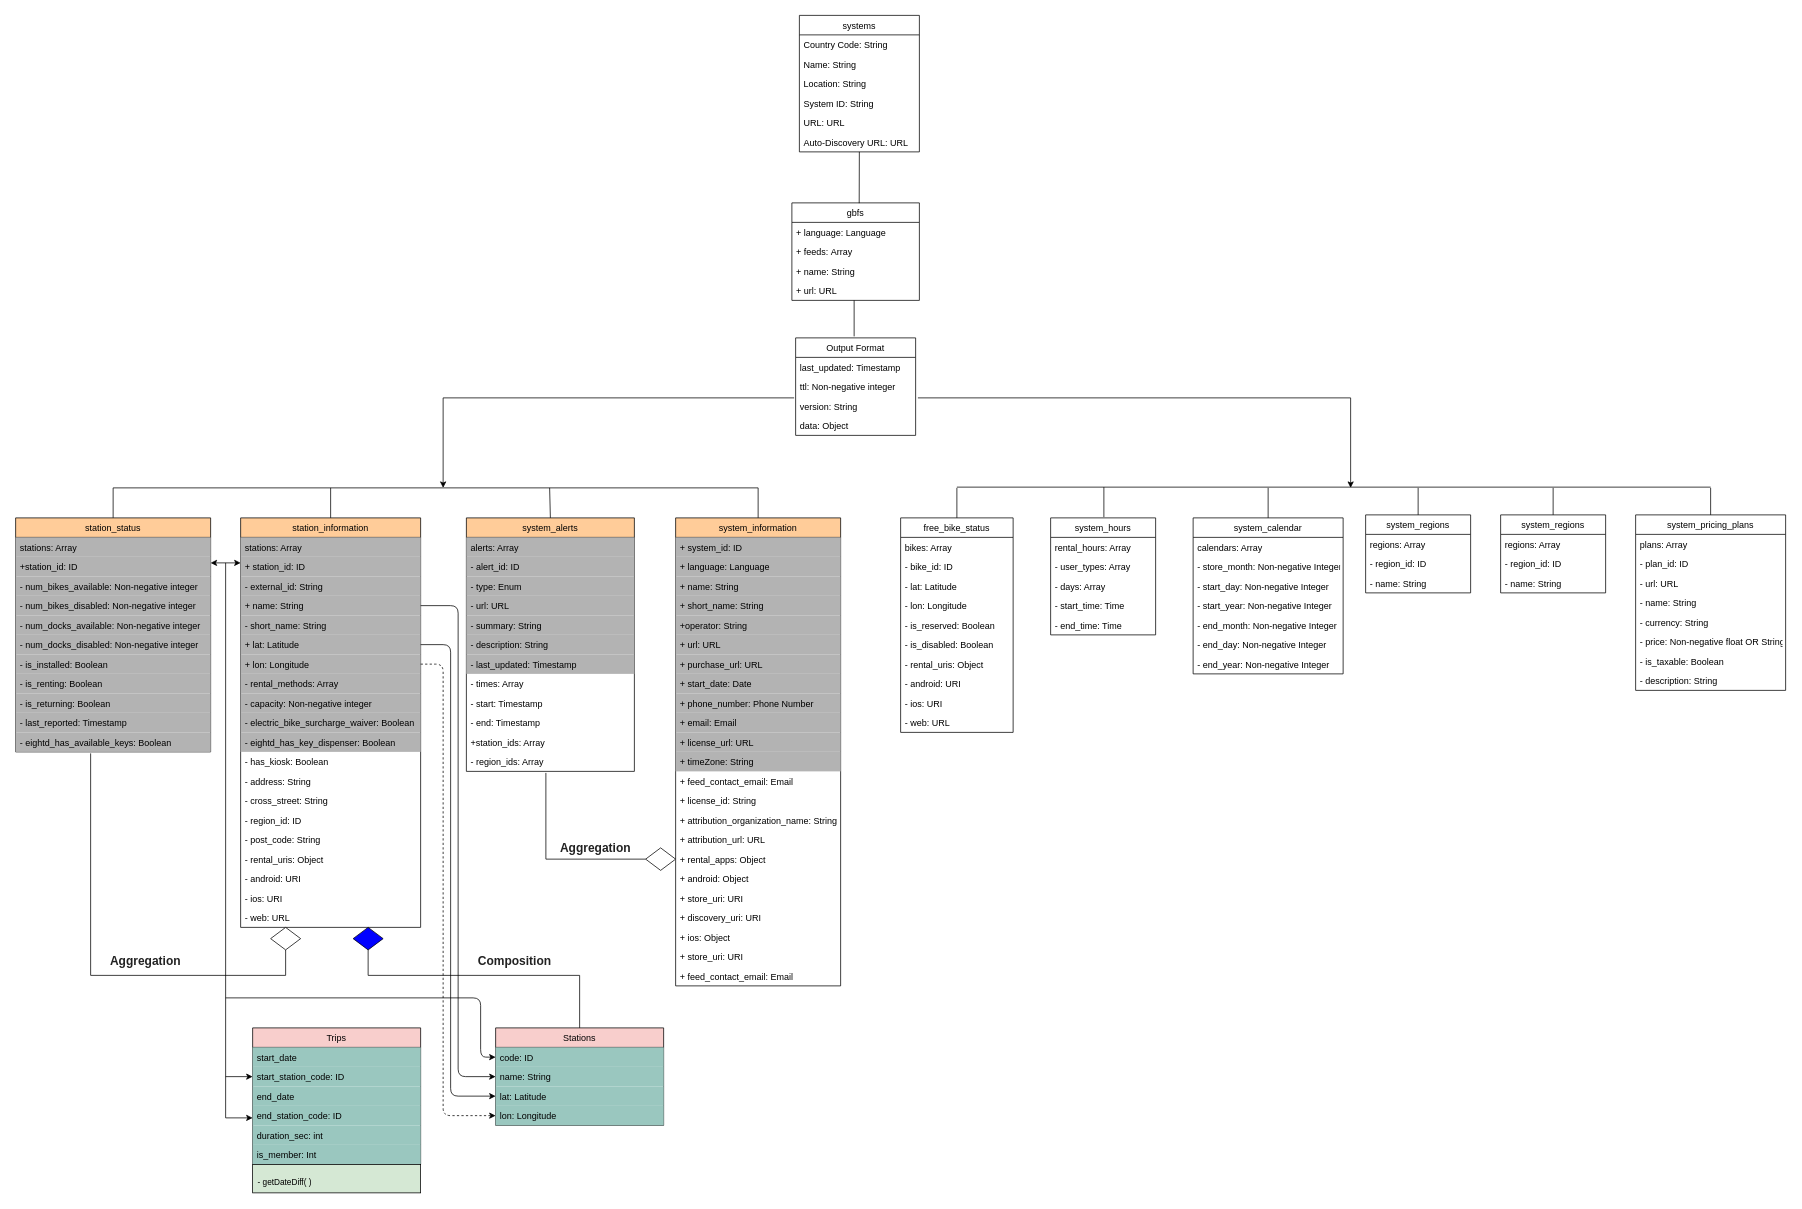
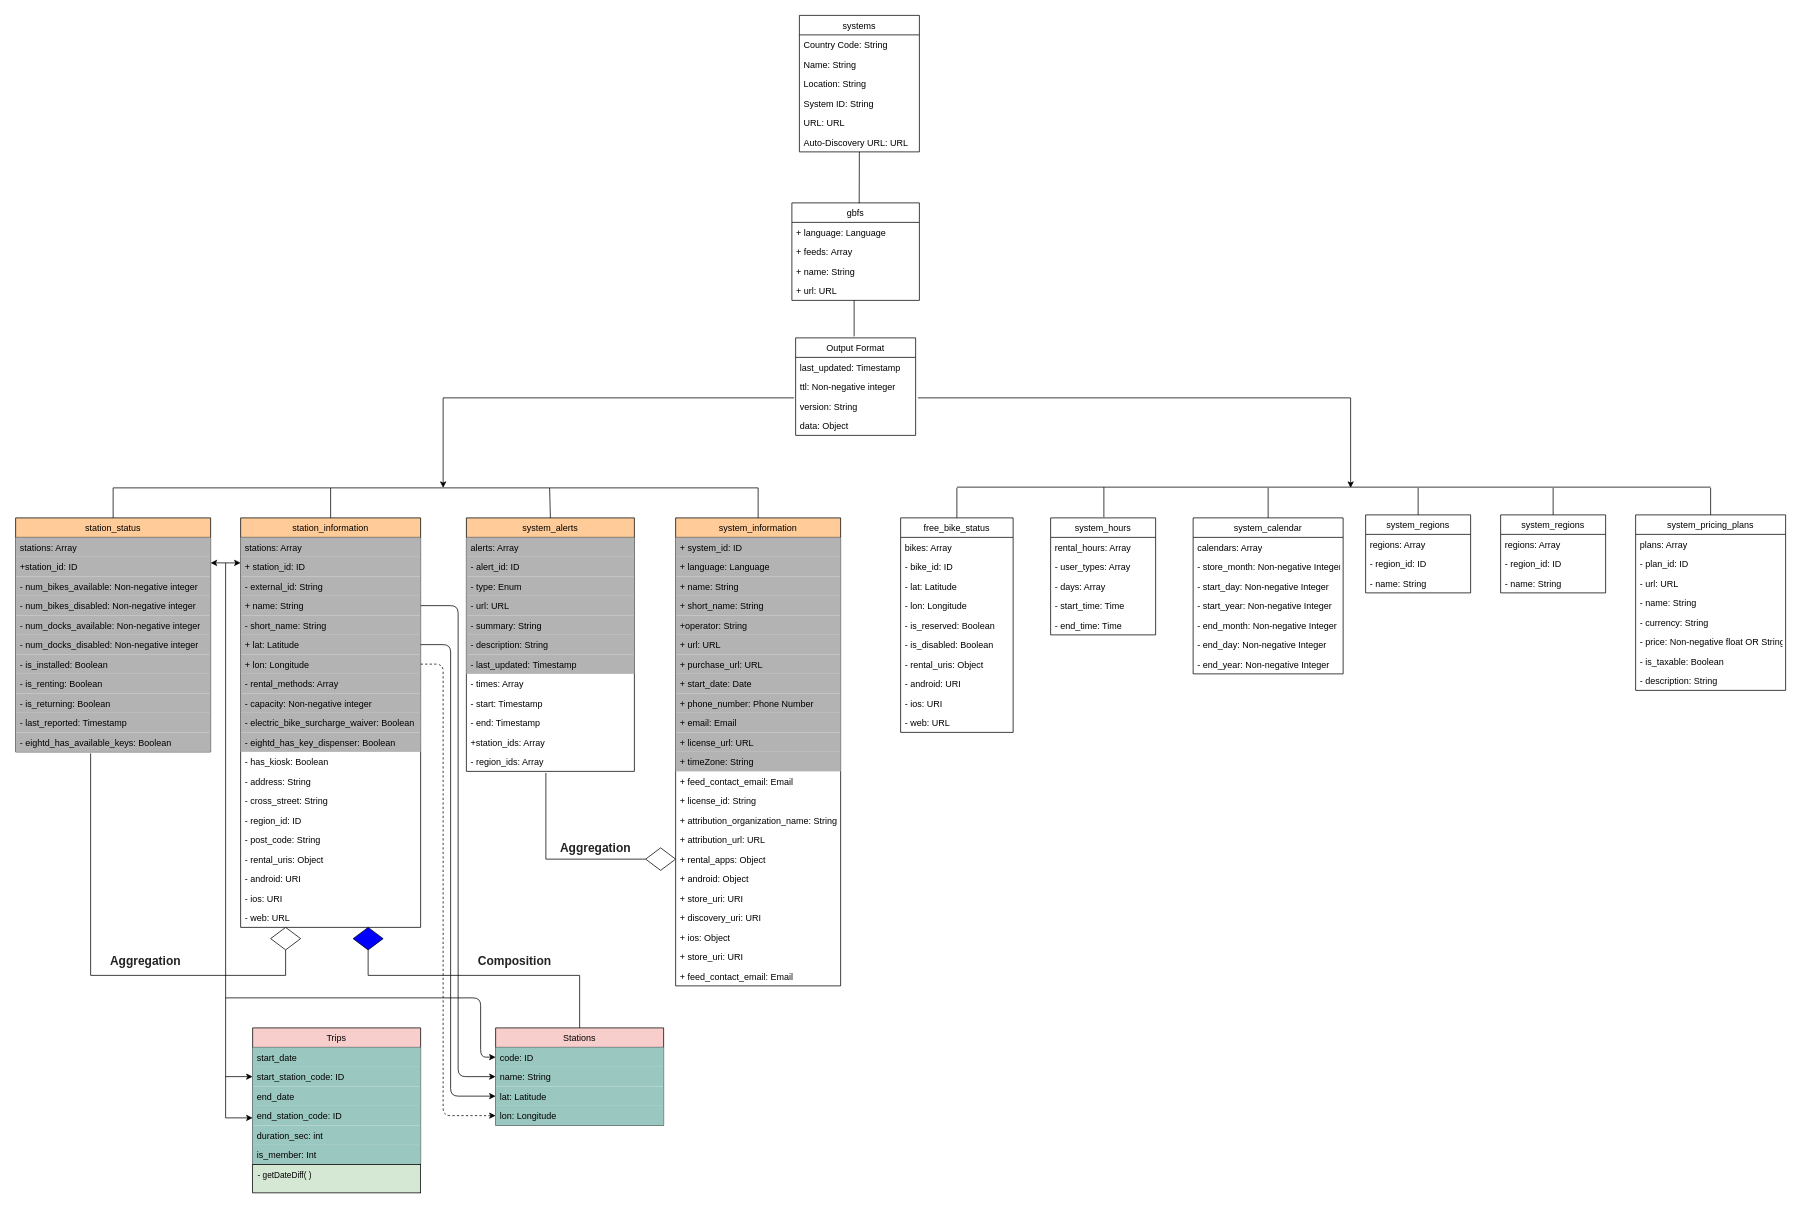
node "- getDateDiff( )": moved (336, 1181) -> (336, 1173)
